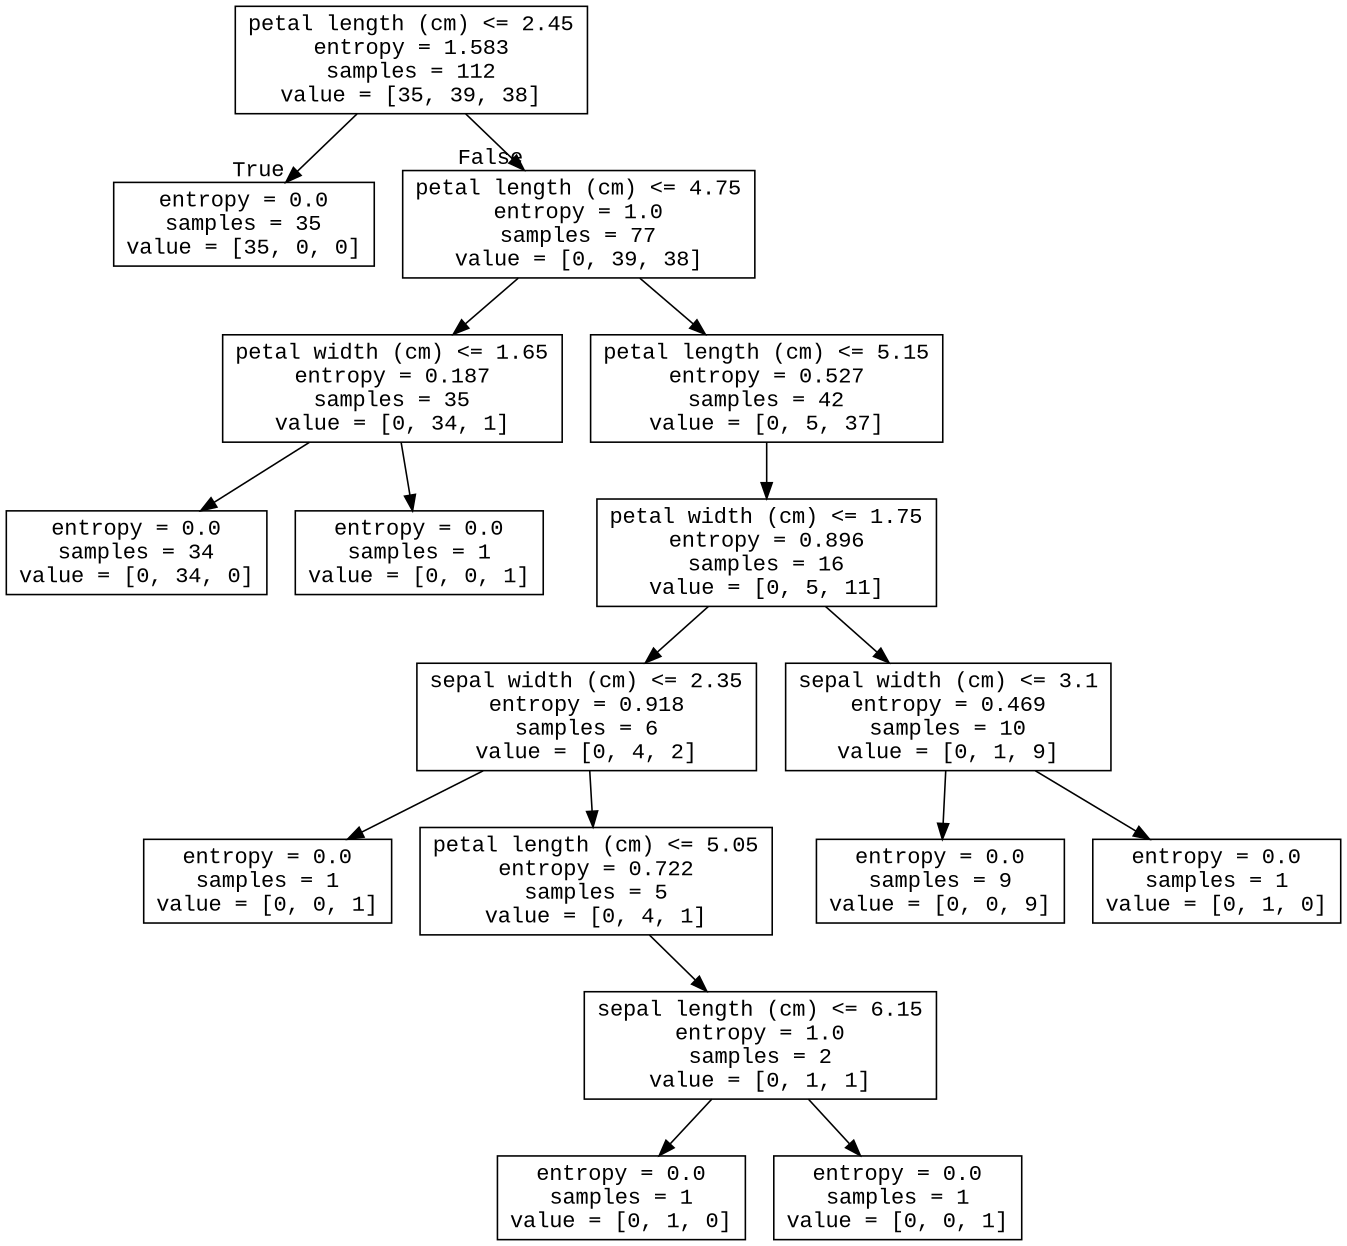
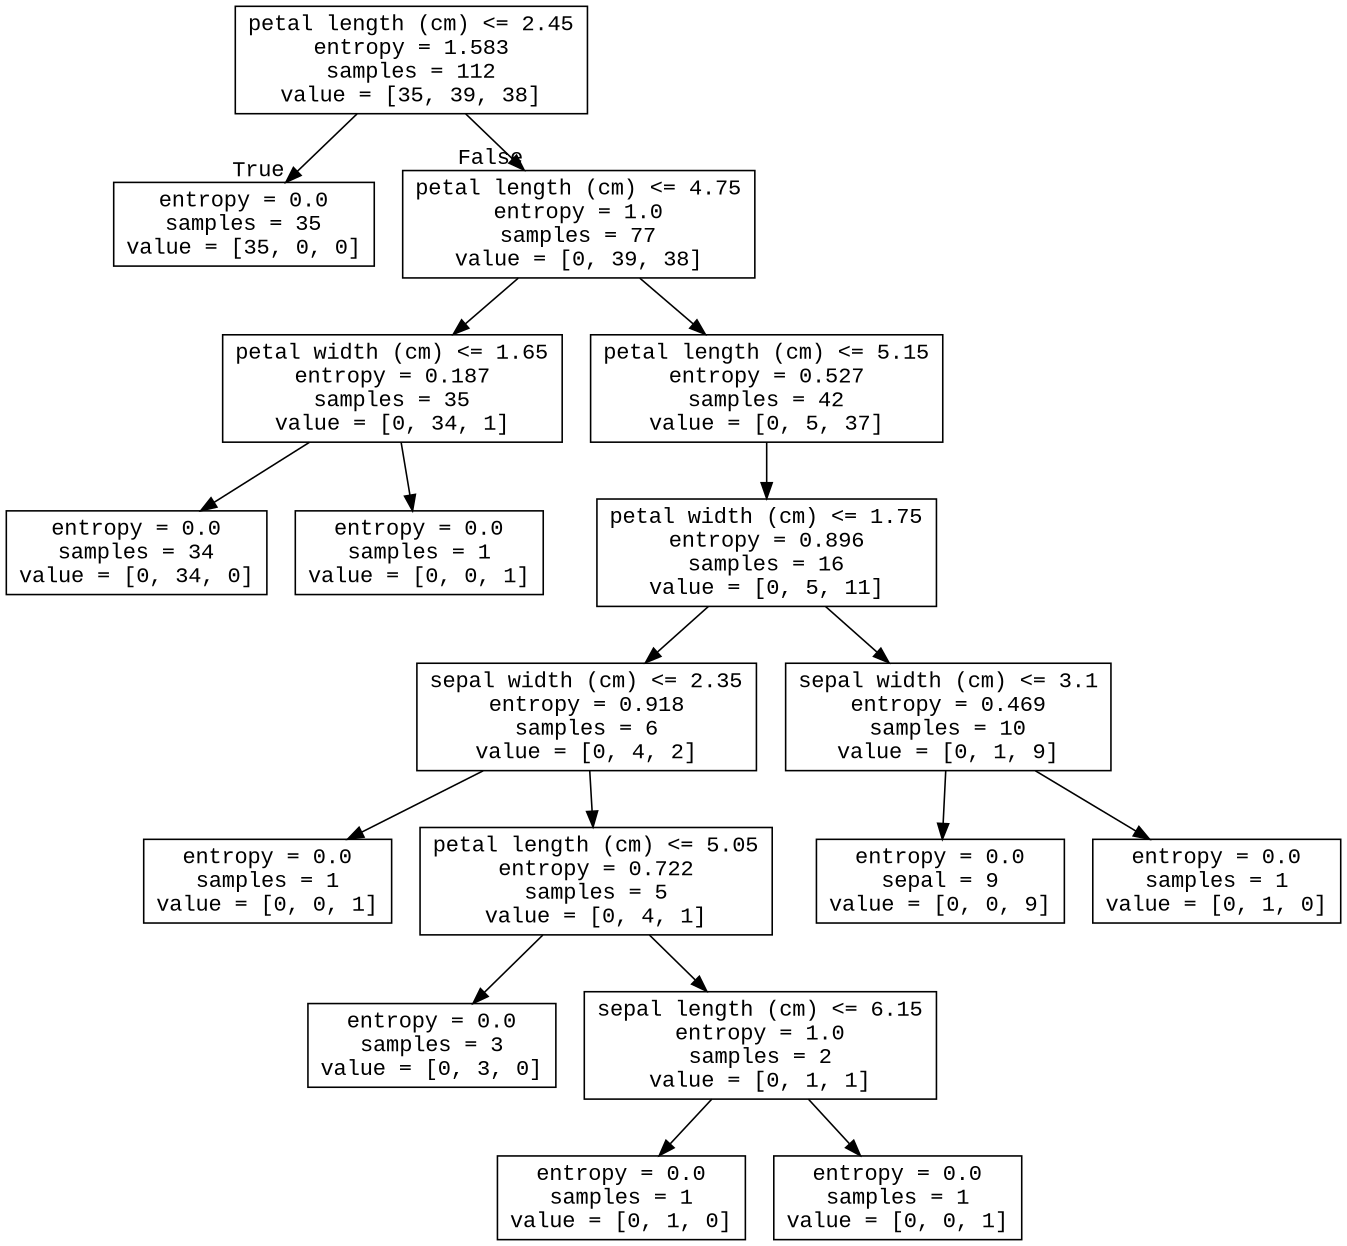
node "entropy = 0.0 samples = 9 value = [0, 0, 9]": label "entropy = 0.0 samples = 9 value = [0, 0, 9]" -> "entropy = 0.0 sepal = 9 value = [0, 0, 9]"
node "entropy = 0.0 samples = 3 value = [0, 3, 0]": added
